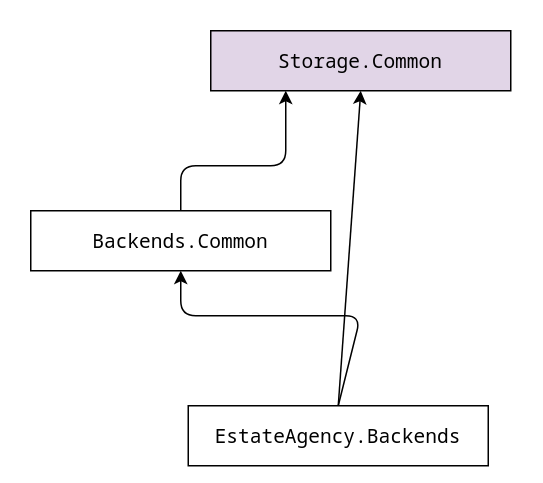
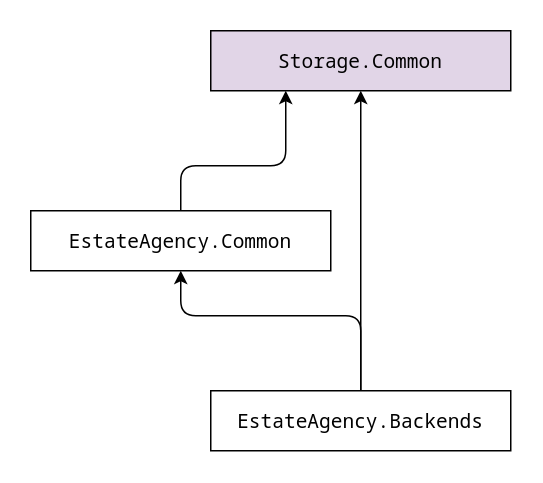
node "Backends.Common": label "Backends.Common" -> "EstateAgency.Common"
node "EstateAgency.Backends": moved (338, 436) -> (361, 421)
